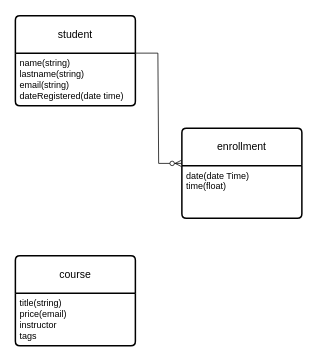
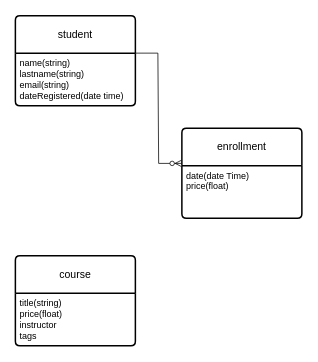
node "date(date Time) time(float)": label "date(date Time) time(float)" -> "date(date Time) price(float)"
node "title(string) price(email) instructor tags": label "title(string) price(email) instructor tags" -> "title(string) price(float) instructor tags"
